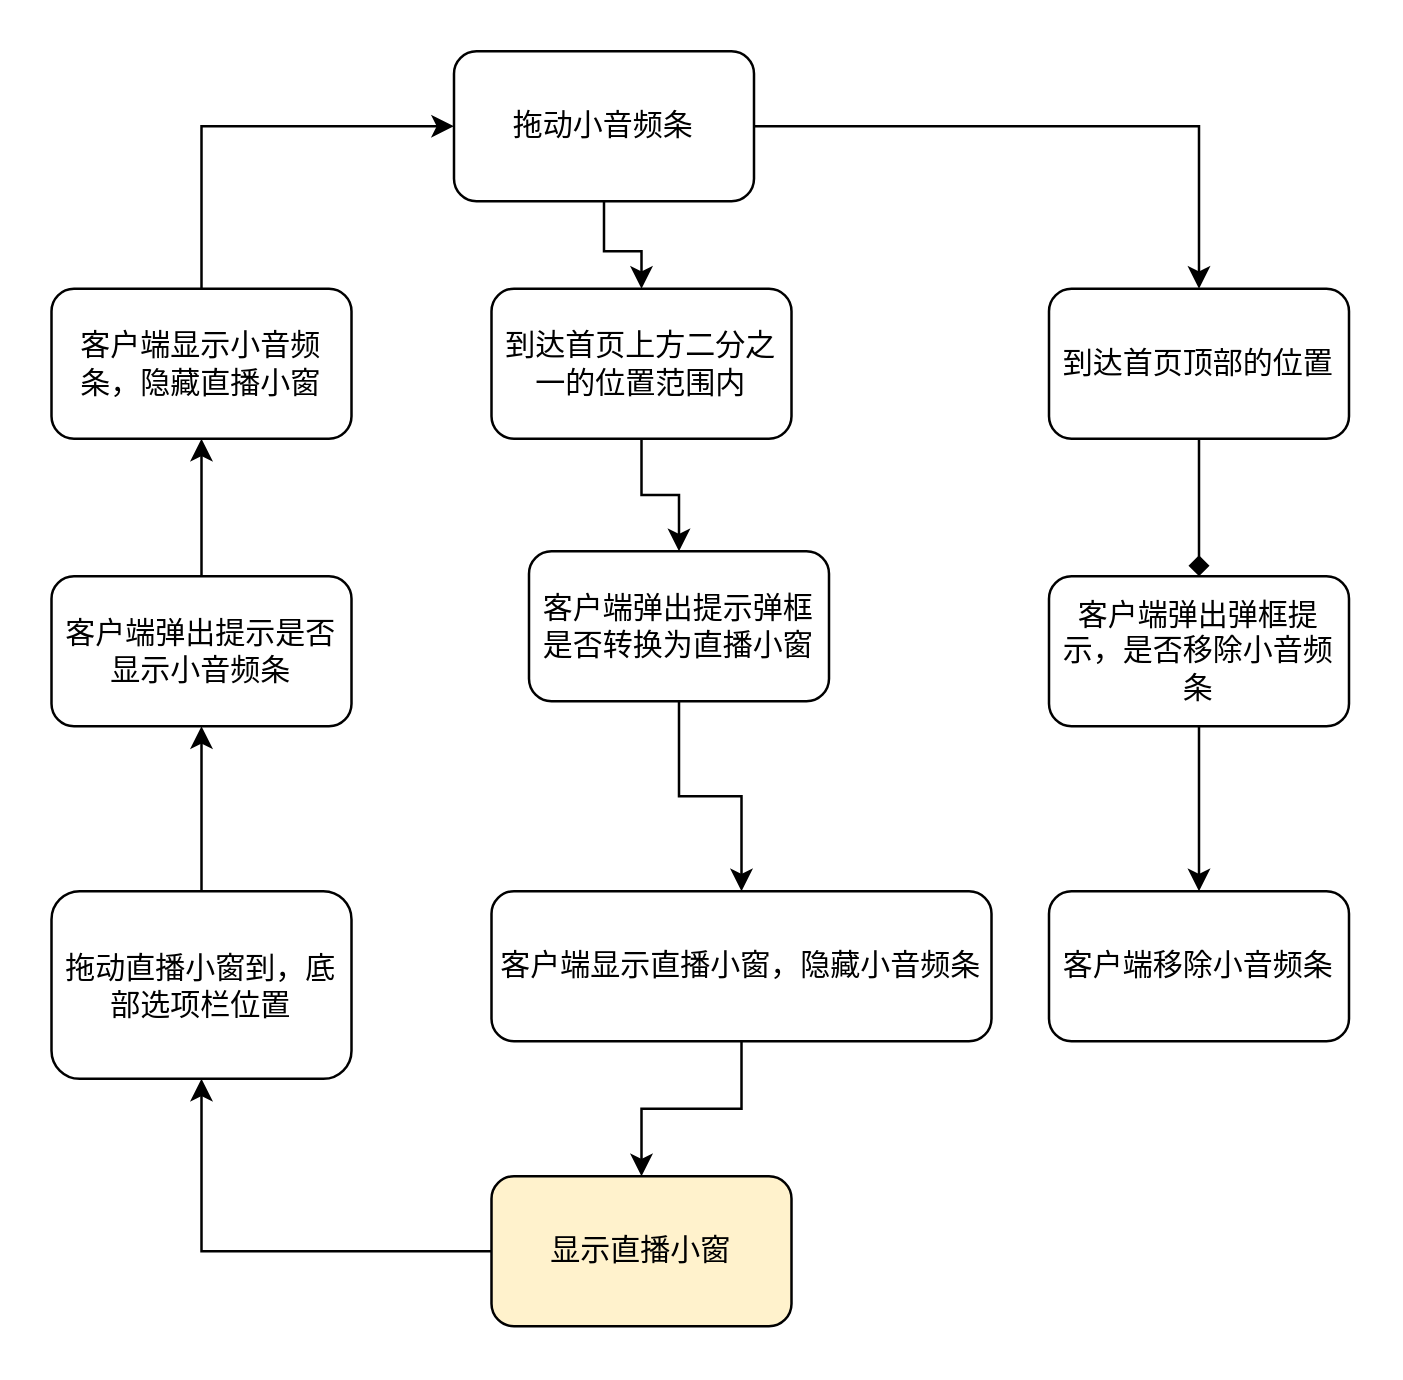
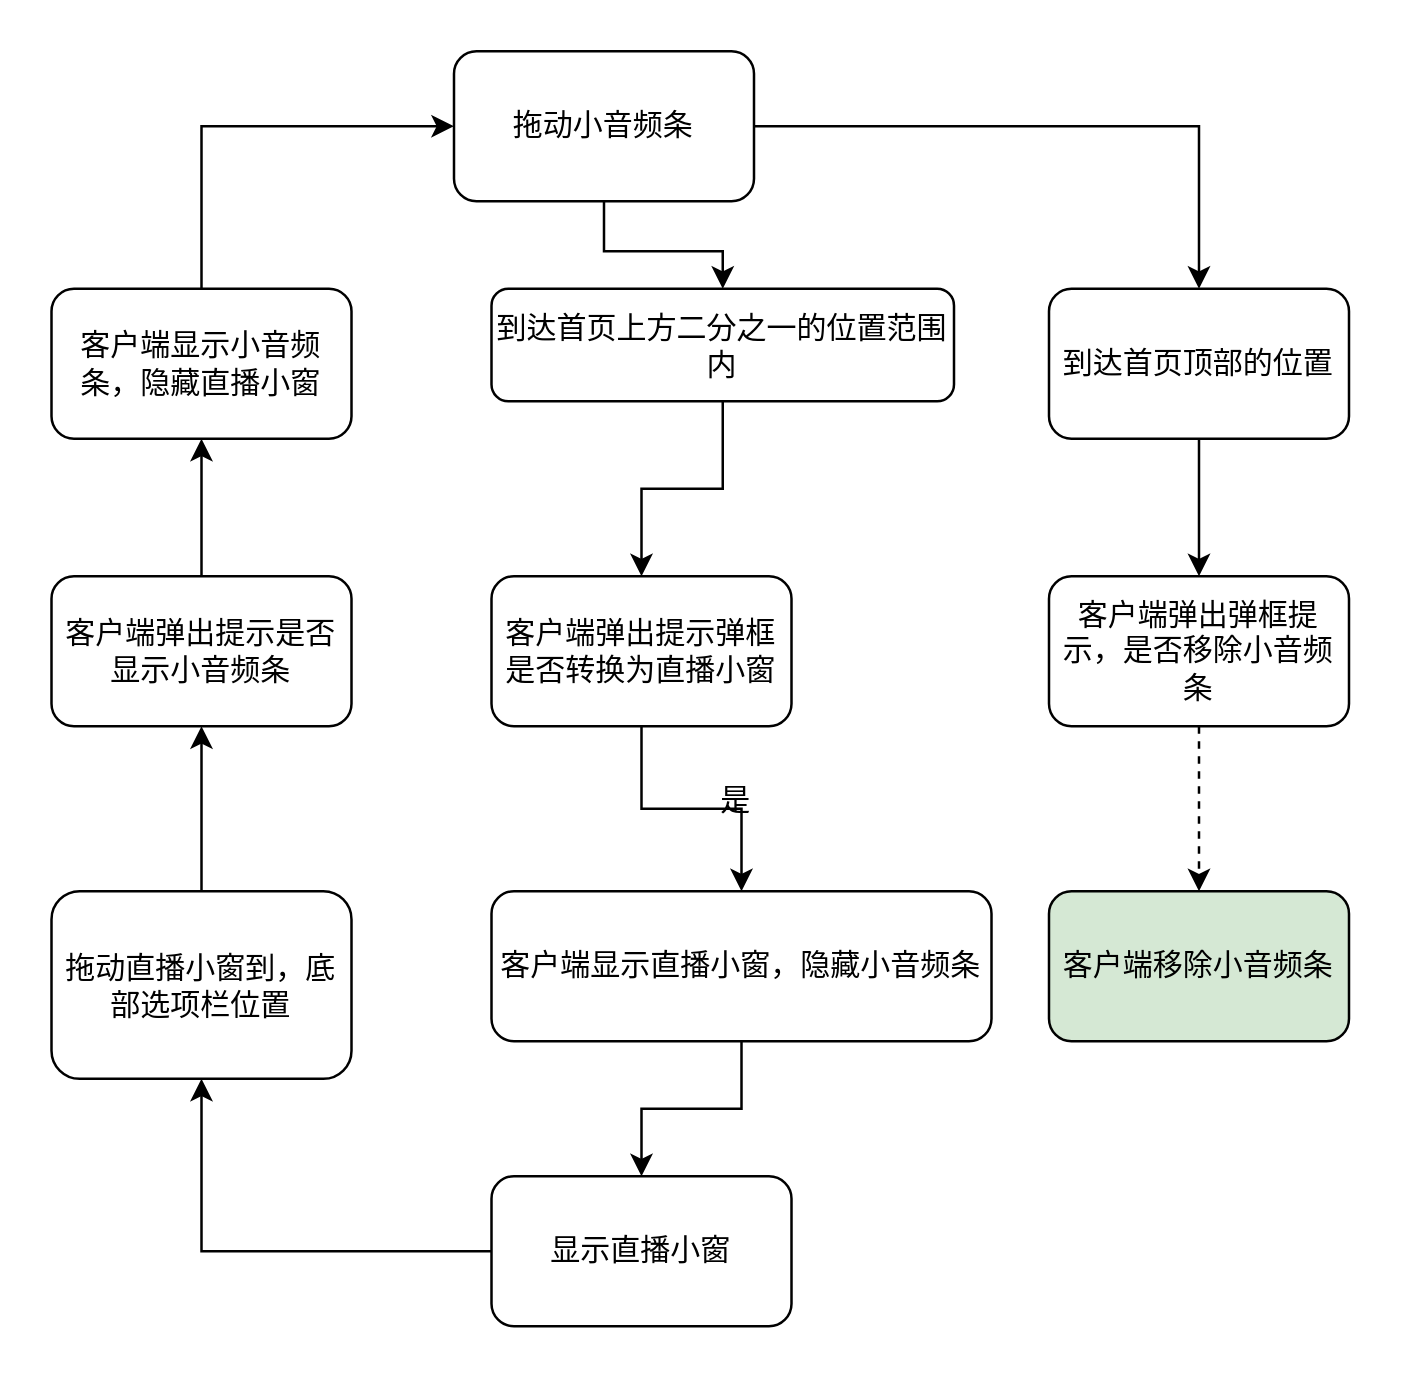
node "到达首页上方二分之一的位置范围内": size 300x150 -> 463x113
edge "到达首页顶部的位置" -> "客户端弹出弹框提示，是否移除小音频条": arrowhead diamond -> classic
node "客户端弹出提示弹框是否转换为直播小窗": moved (679, 626) -> (641, 651)
node "是": added
edge "客户端弹出弹框提示，是否移除小音频条" -> "客户端移除小音频条": style solid -> dashed
node "客户端移除小音频条": fillcolor #ffffff -> #d5e8d4
node "显示直播小窗": fillcolor #fff2cc -> #ffffff
